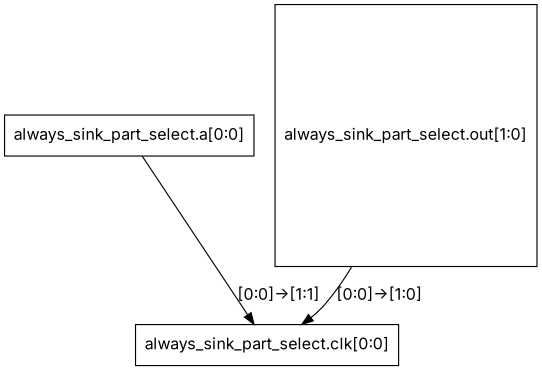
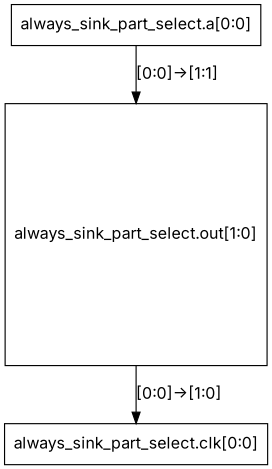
edge "always_sink_part_select.a[0:0]" -> "always_sink_part_select.clk[0:0]": now "always_sink_part_select.a[0:0]" -> "always_sink_part_select.out[1:0]"
